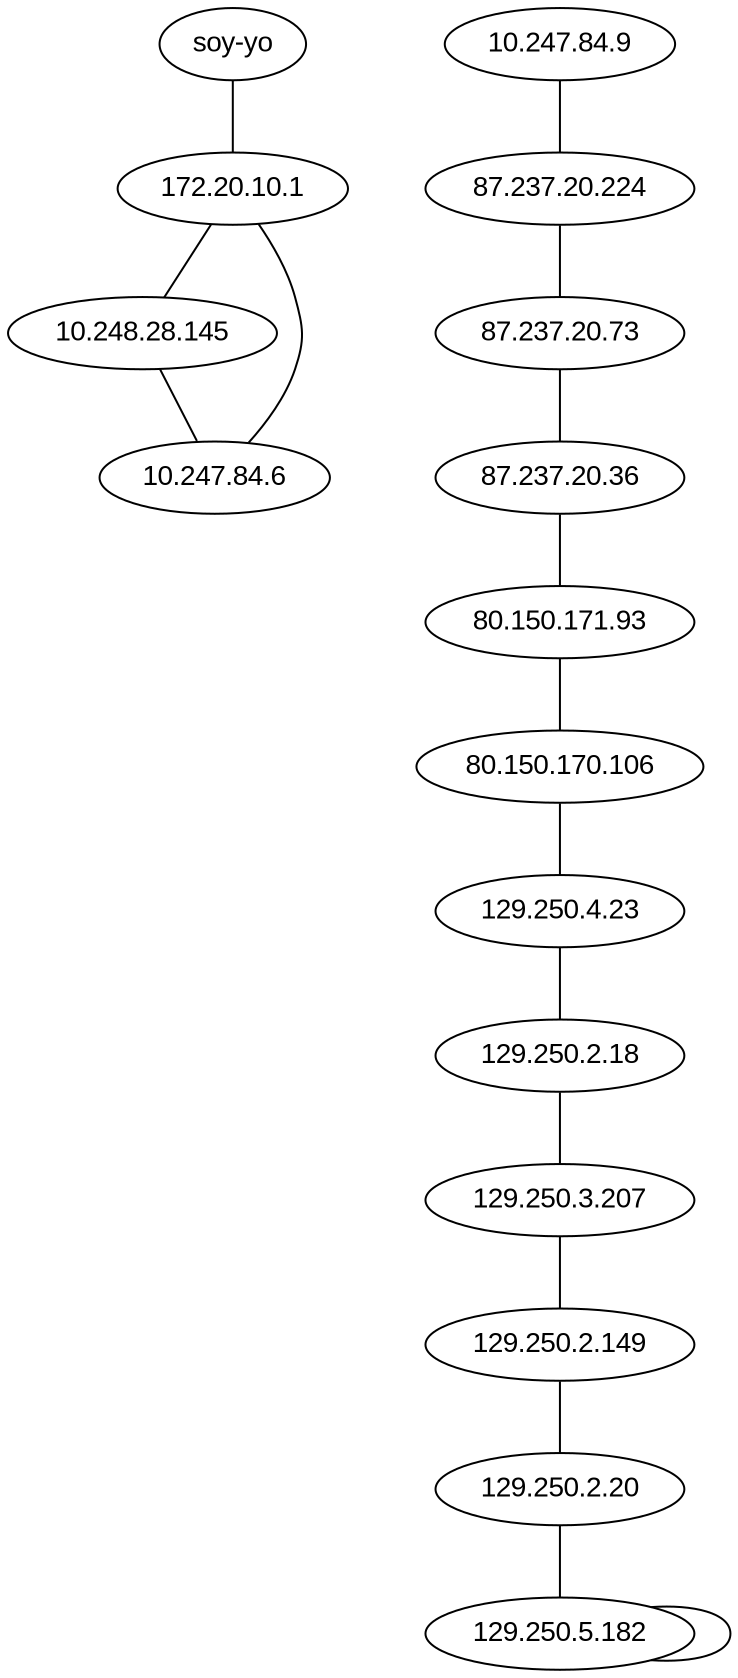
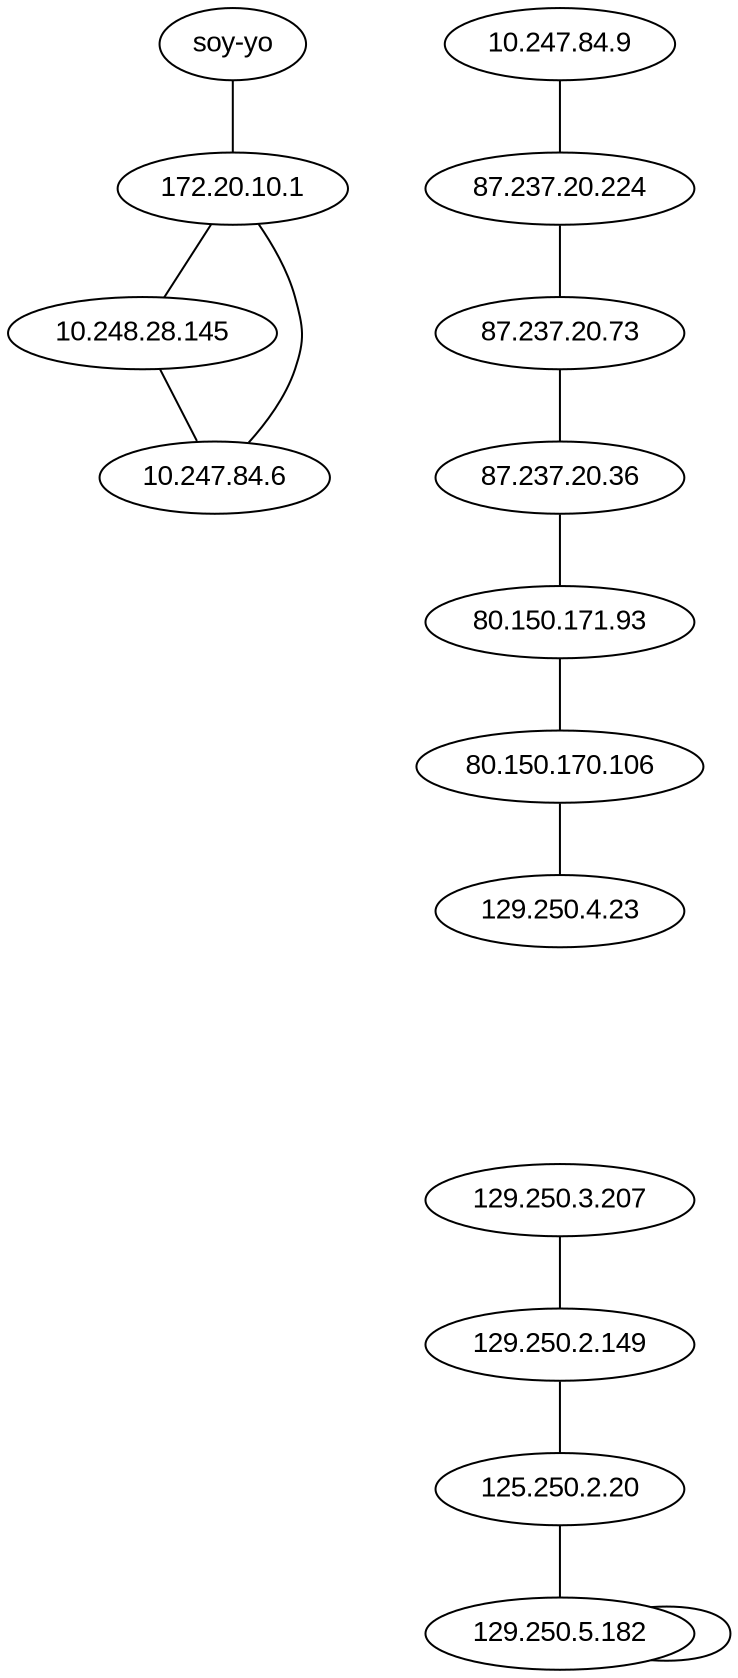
node "129.250.2.18": removed
node "129.250.2.20": label "129.250.2.20" -> "125.250.2.20"
